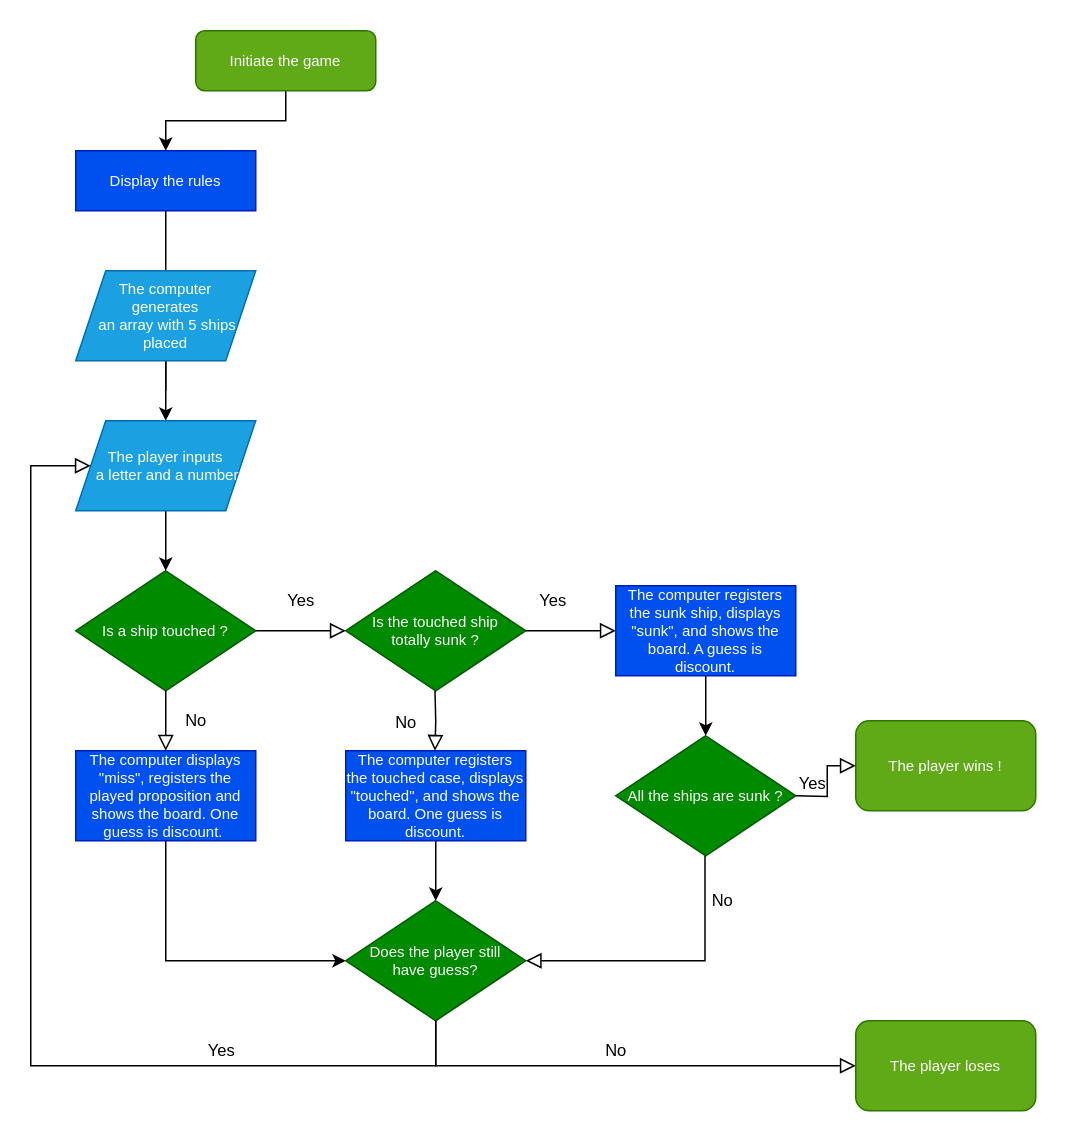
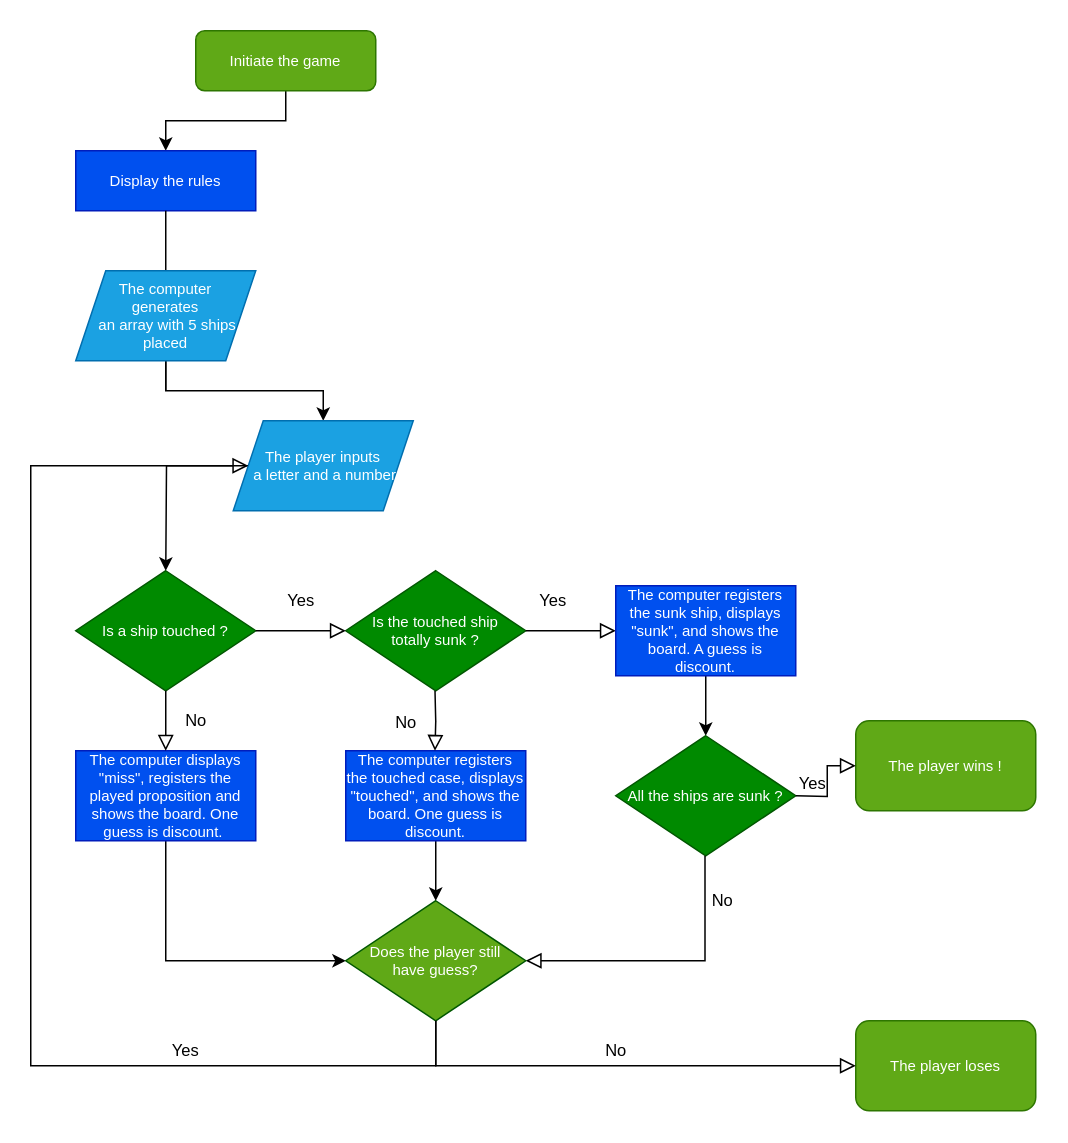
node "The player inputs a letter and a number": moved (166, 466) -> (323, 466)
node "Does the player still have guess?": fillcolor #008a00 -> #60a917
